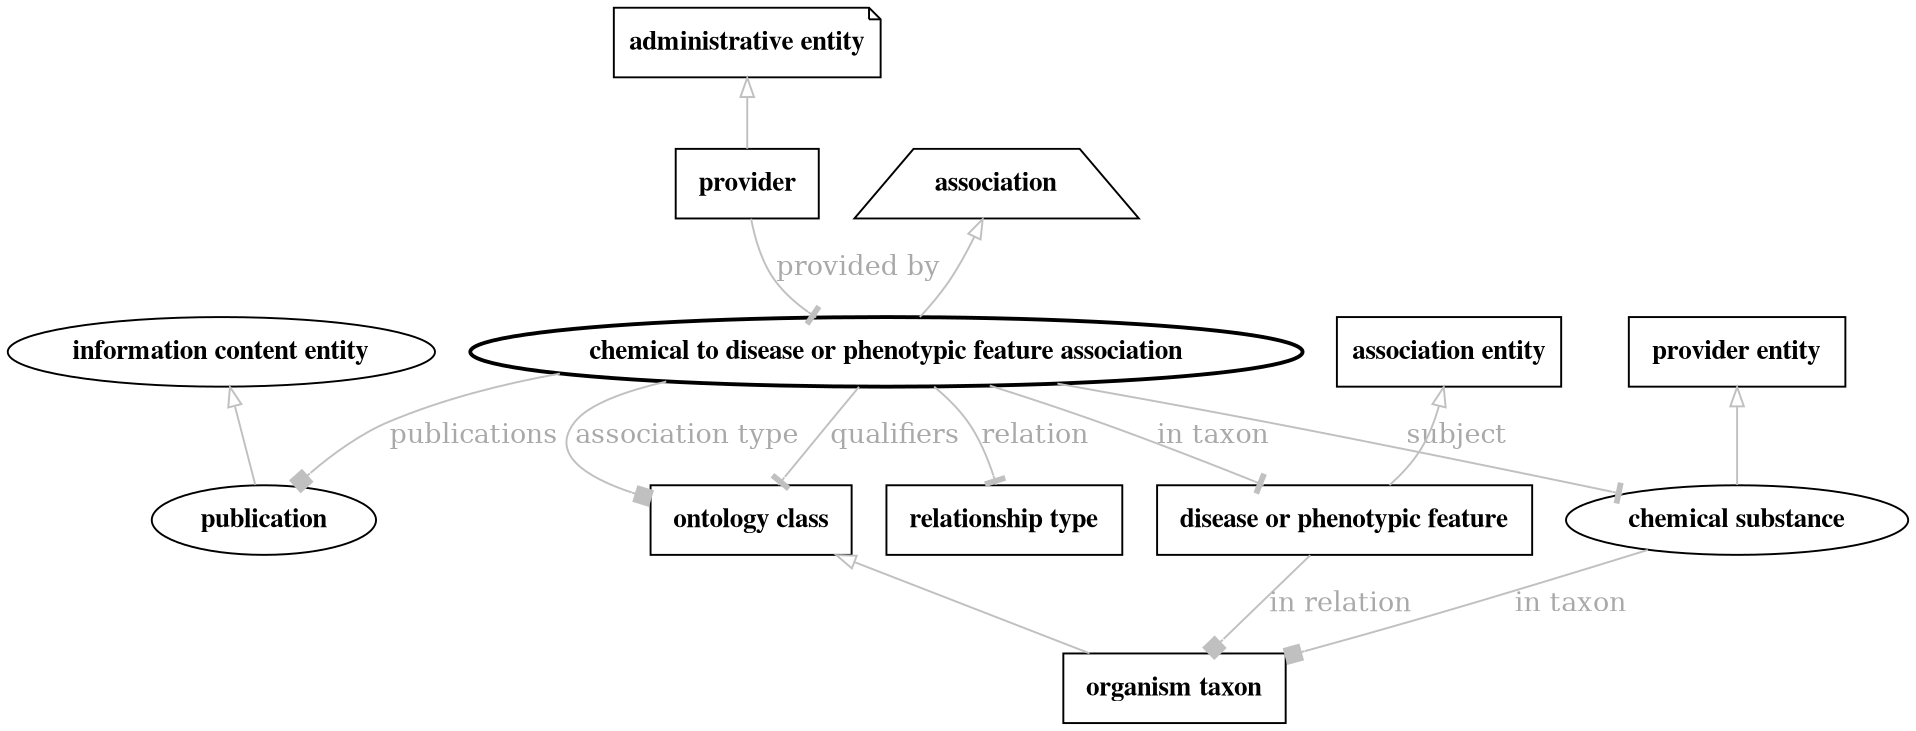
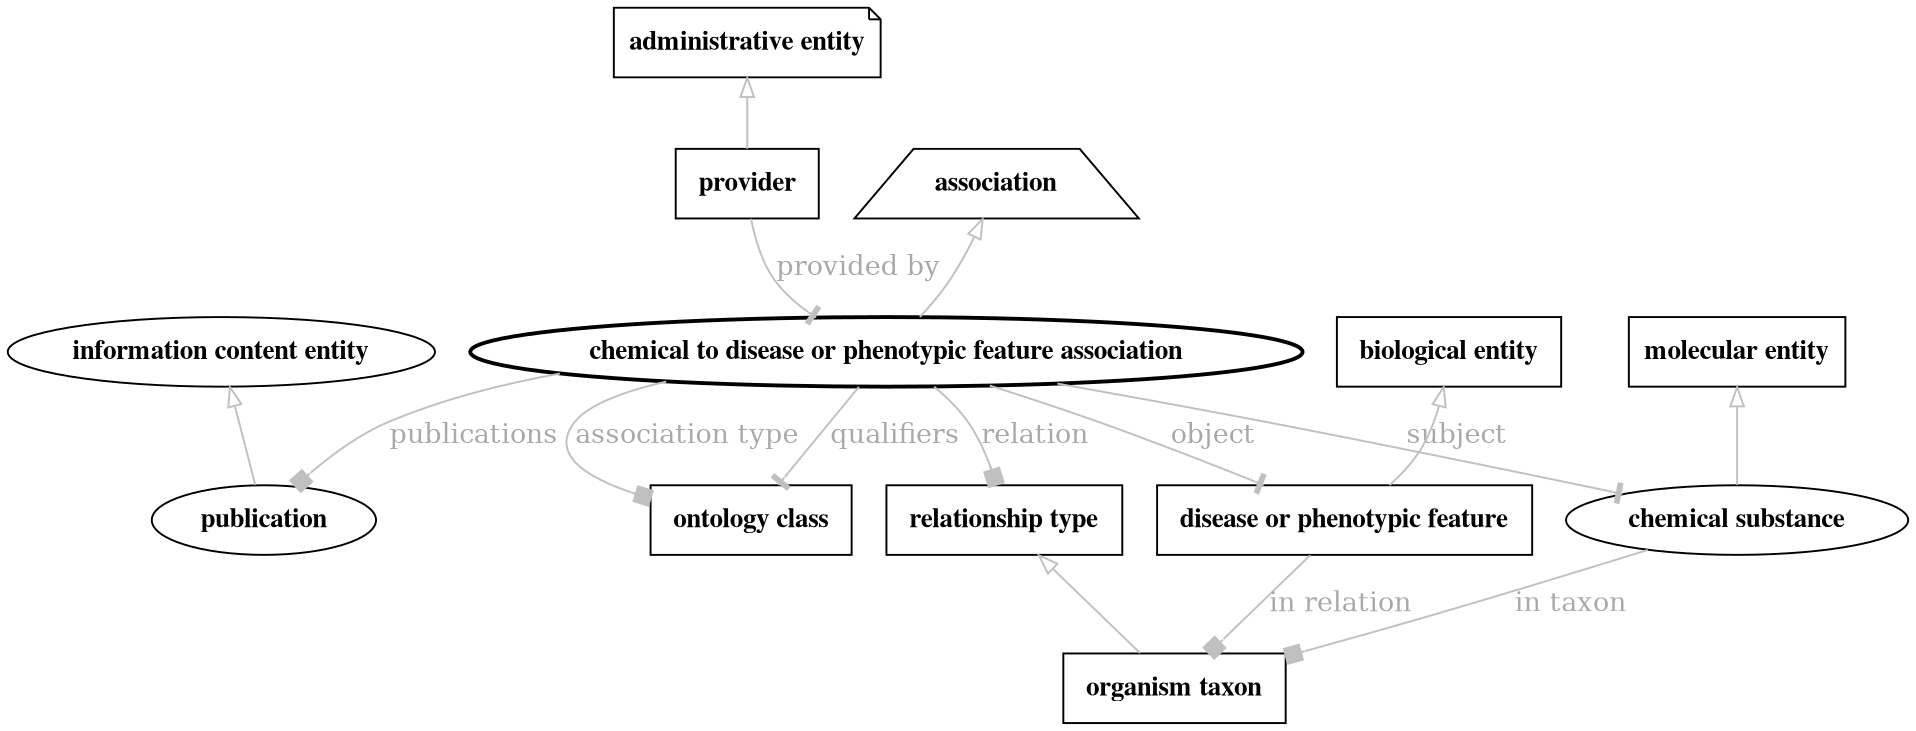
node "association entity": label "association entity" -> "biological entity"
node "provider entity": label "provider entity" -> "molecular entity"
edge "chemical to disease or phenotypic feature association" -> "relationship type": arrowhead tee -> box
edge "chemical to disease or phenotypic feature association" -> "disease or phenotypic feature": label "in taxon" -> "object"
edge "organism taxon" -> "ontology class": now "organism taxon" -> "relationship type"
